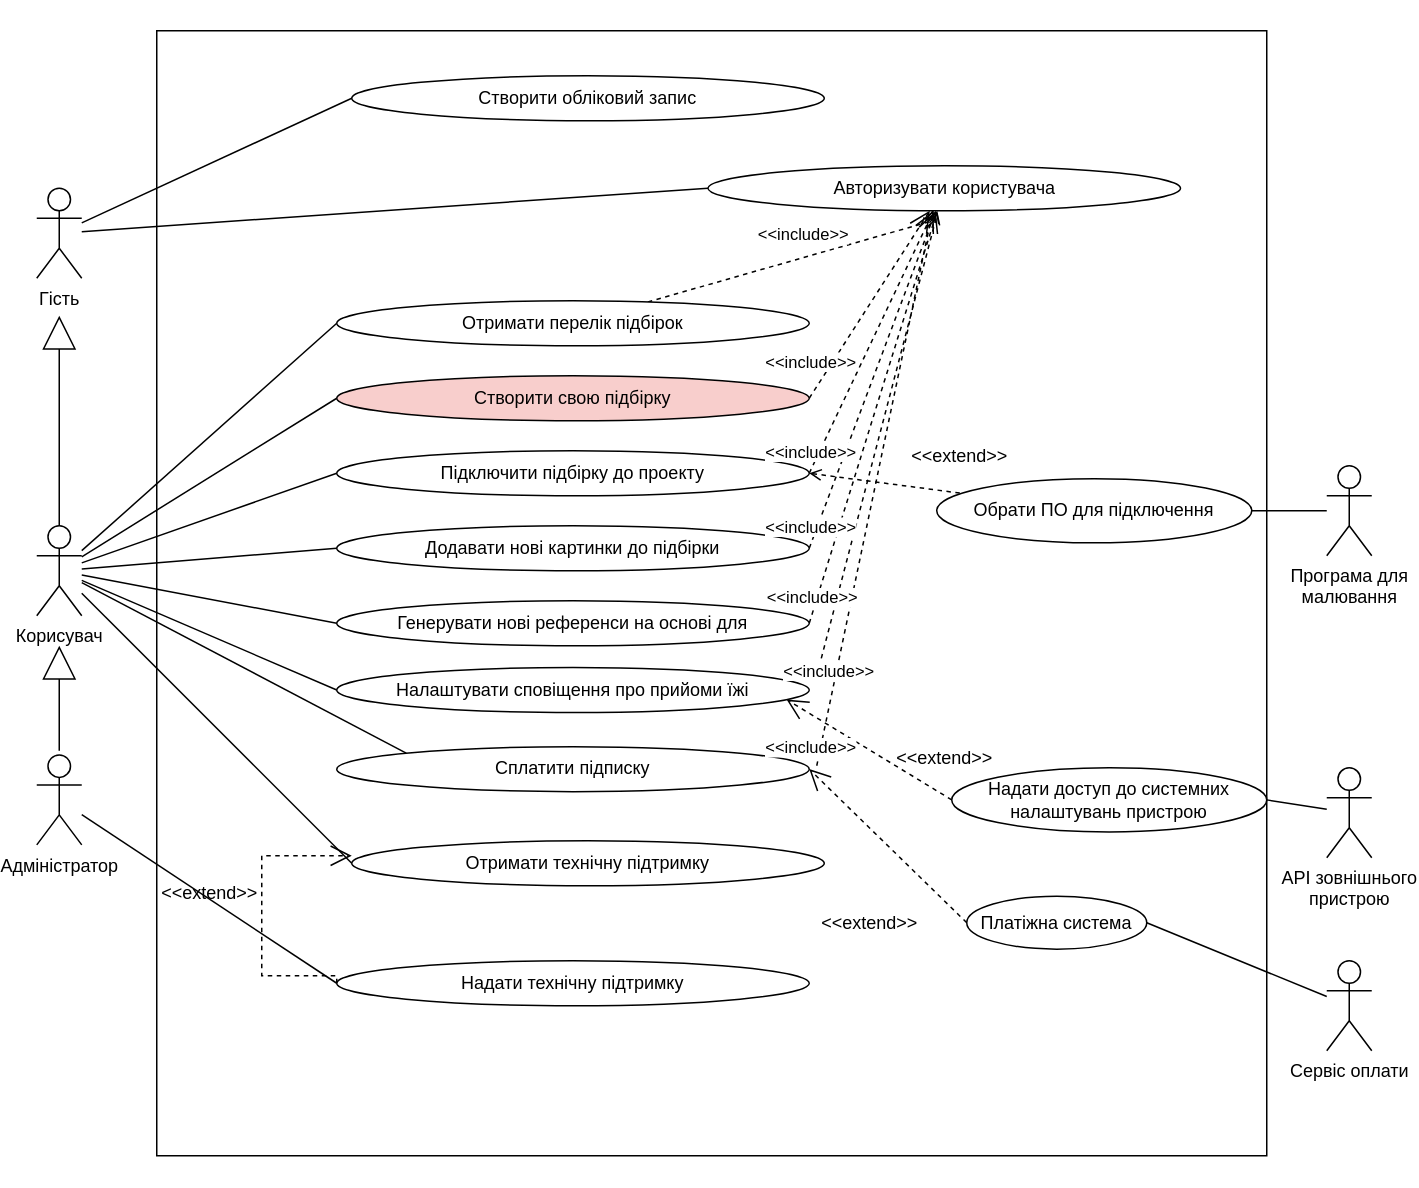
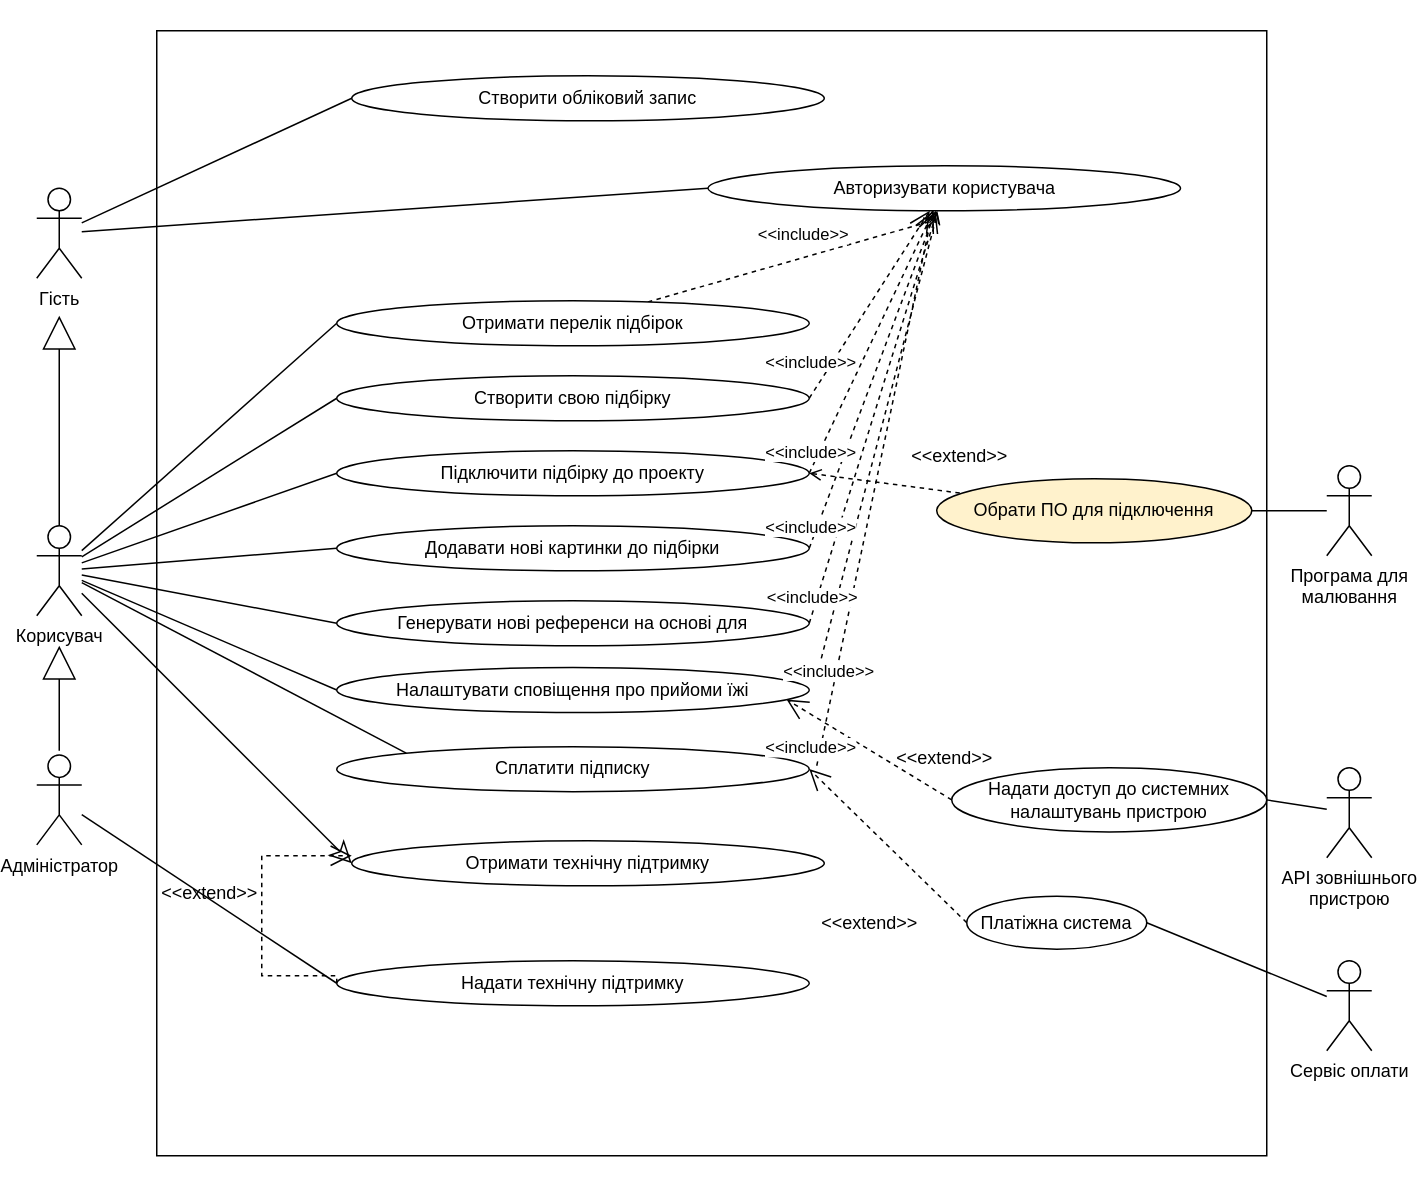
node "Створити свою підбірку": fillcolor #f8cecc -> #ffffff
node "Обрати ПО для підключення": fillcolor #ffffff -> #fff2cc
edge "Корисувач" -- "Отримати технічну підтримку": arrowhead none -> classic
